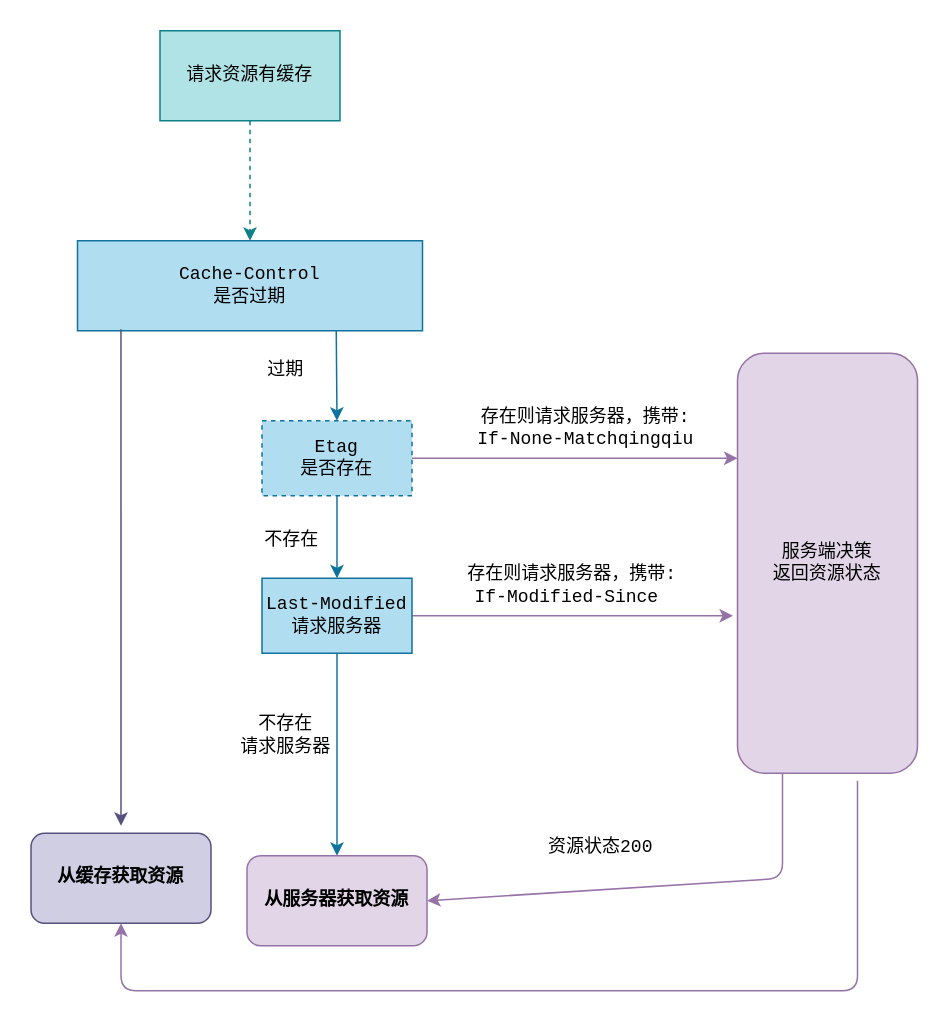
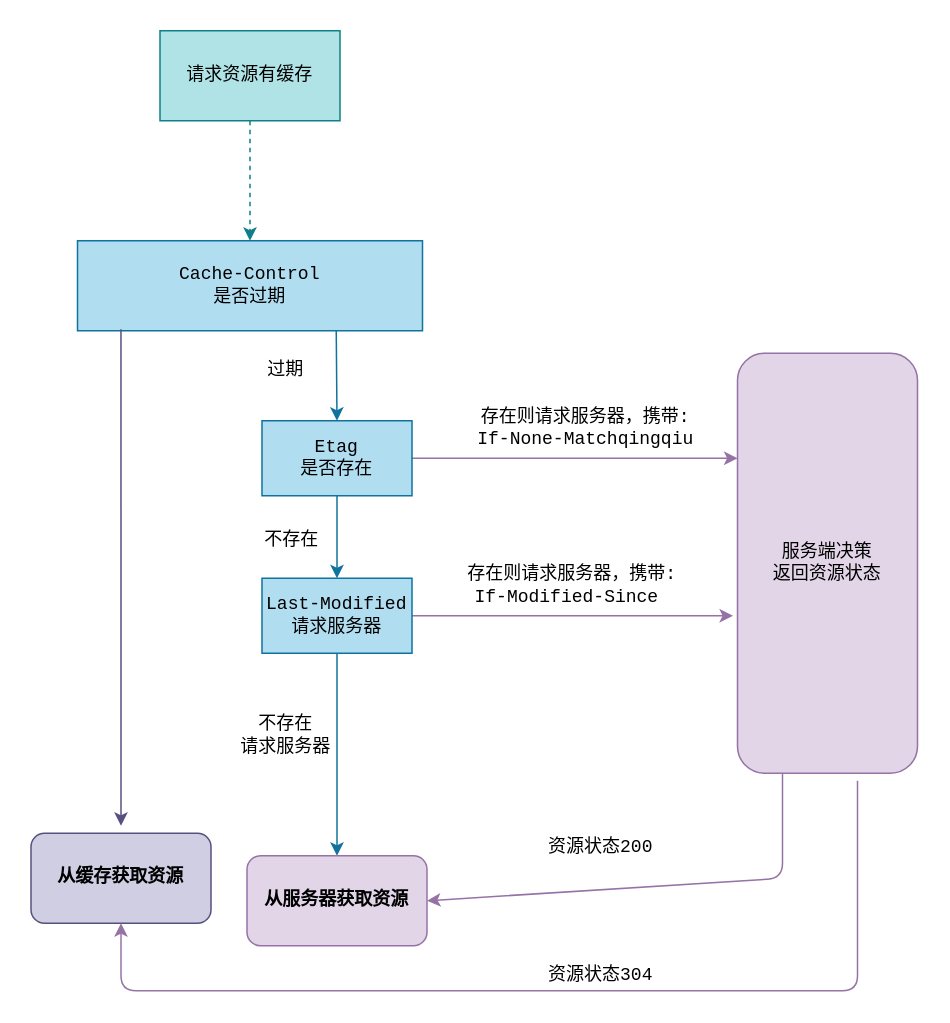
node "Etag 是否存在": style dashed -> solid
node "资源状态304": added
